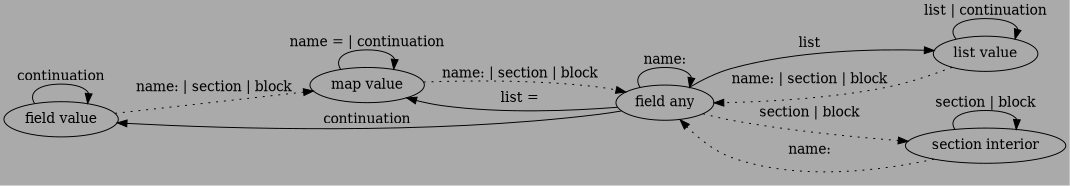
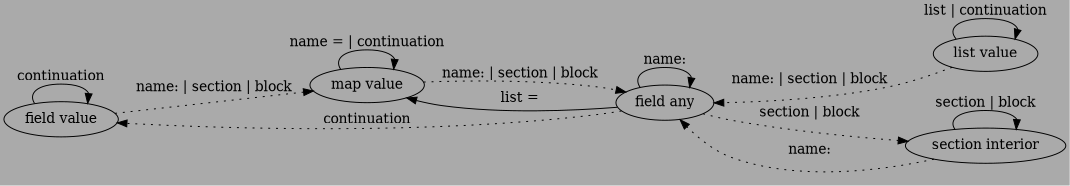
edge "field any" -> "list value": removed, label "list"
edge "field any" -> "field value": style solid -> dotted
